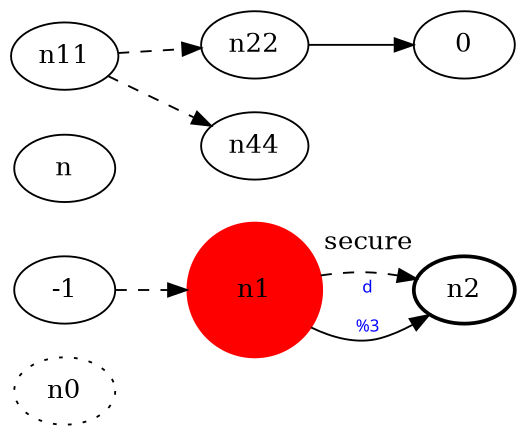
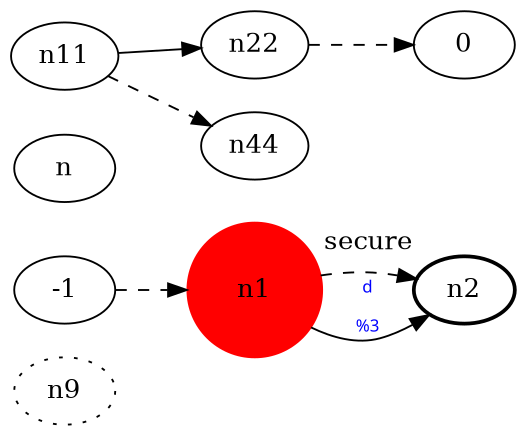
edge "n22" -> "0": style solid -> dashed
edge "n11" -> "n22": style dashed -> solid
node "n0": label "n0" -> "n9"
